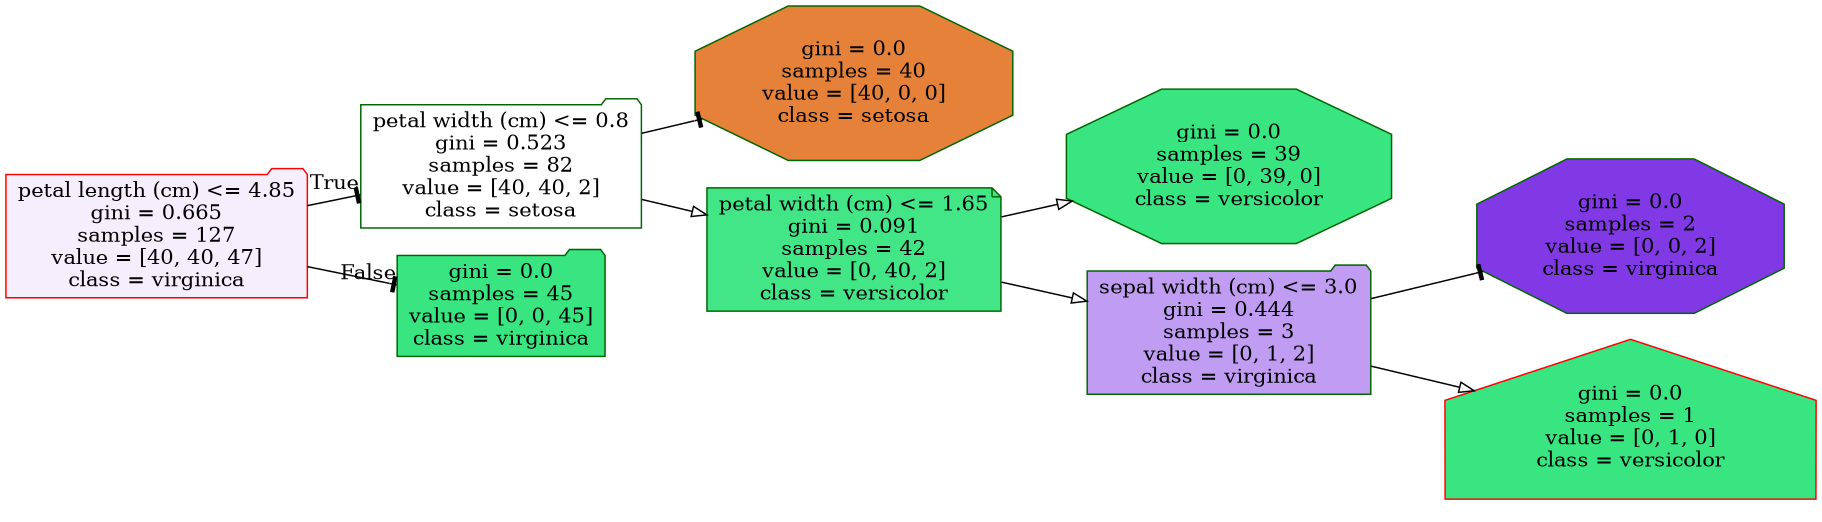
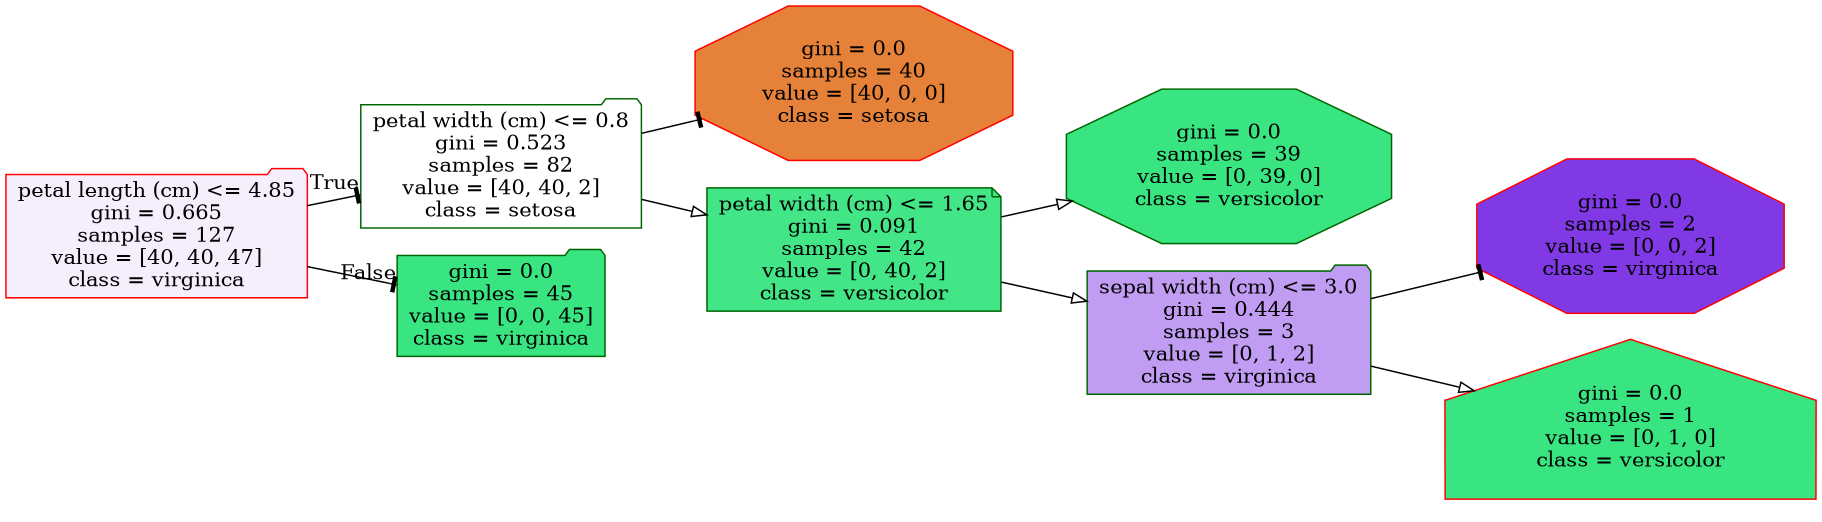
node "gini = 0.0 samples = 40 value = [40, 0, 0] class = setosa": color darkgreen -> red
node "gini = 0.0 samples = 2 value = [0, 0, 2] class = virginica": color darkgreen -> red
